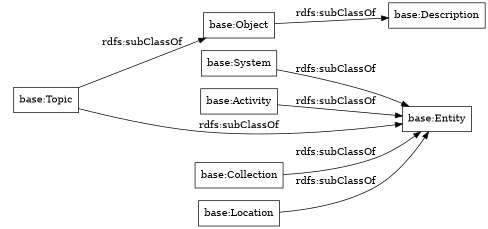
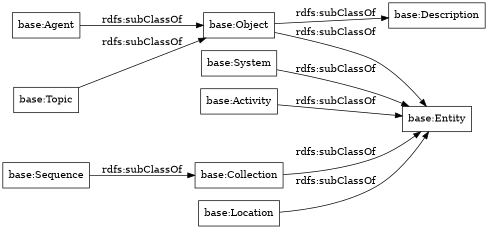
node "base:Agent": added
edge "base:Topic" -> "base:Entity": now "base:Object" -> "base:Entity"
node "base:Sequence": added
